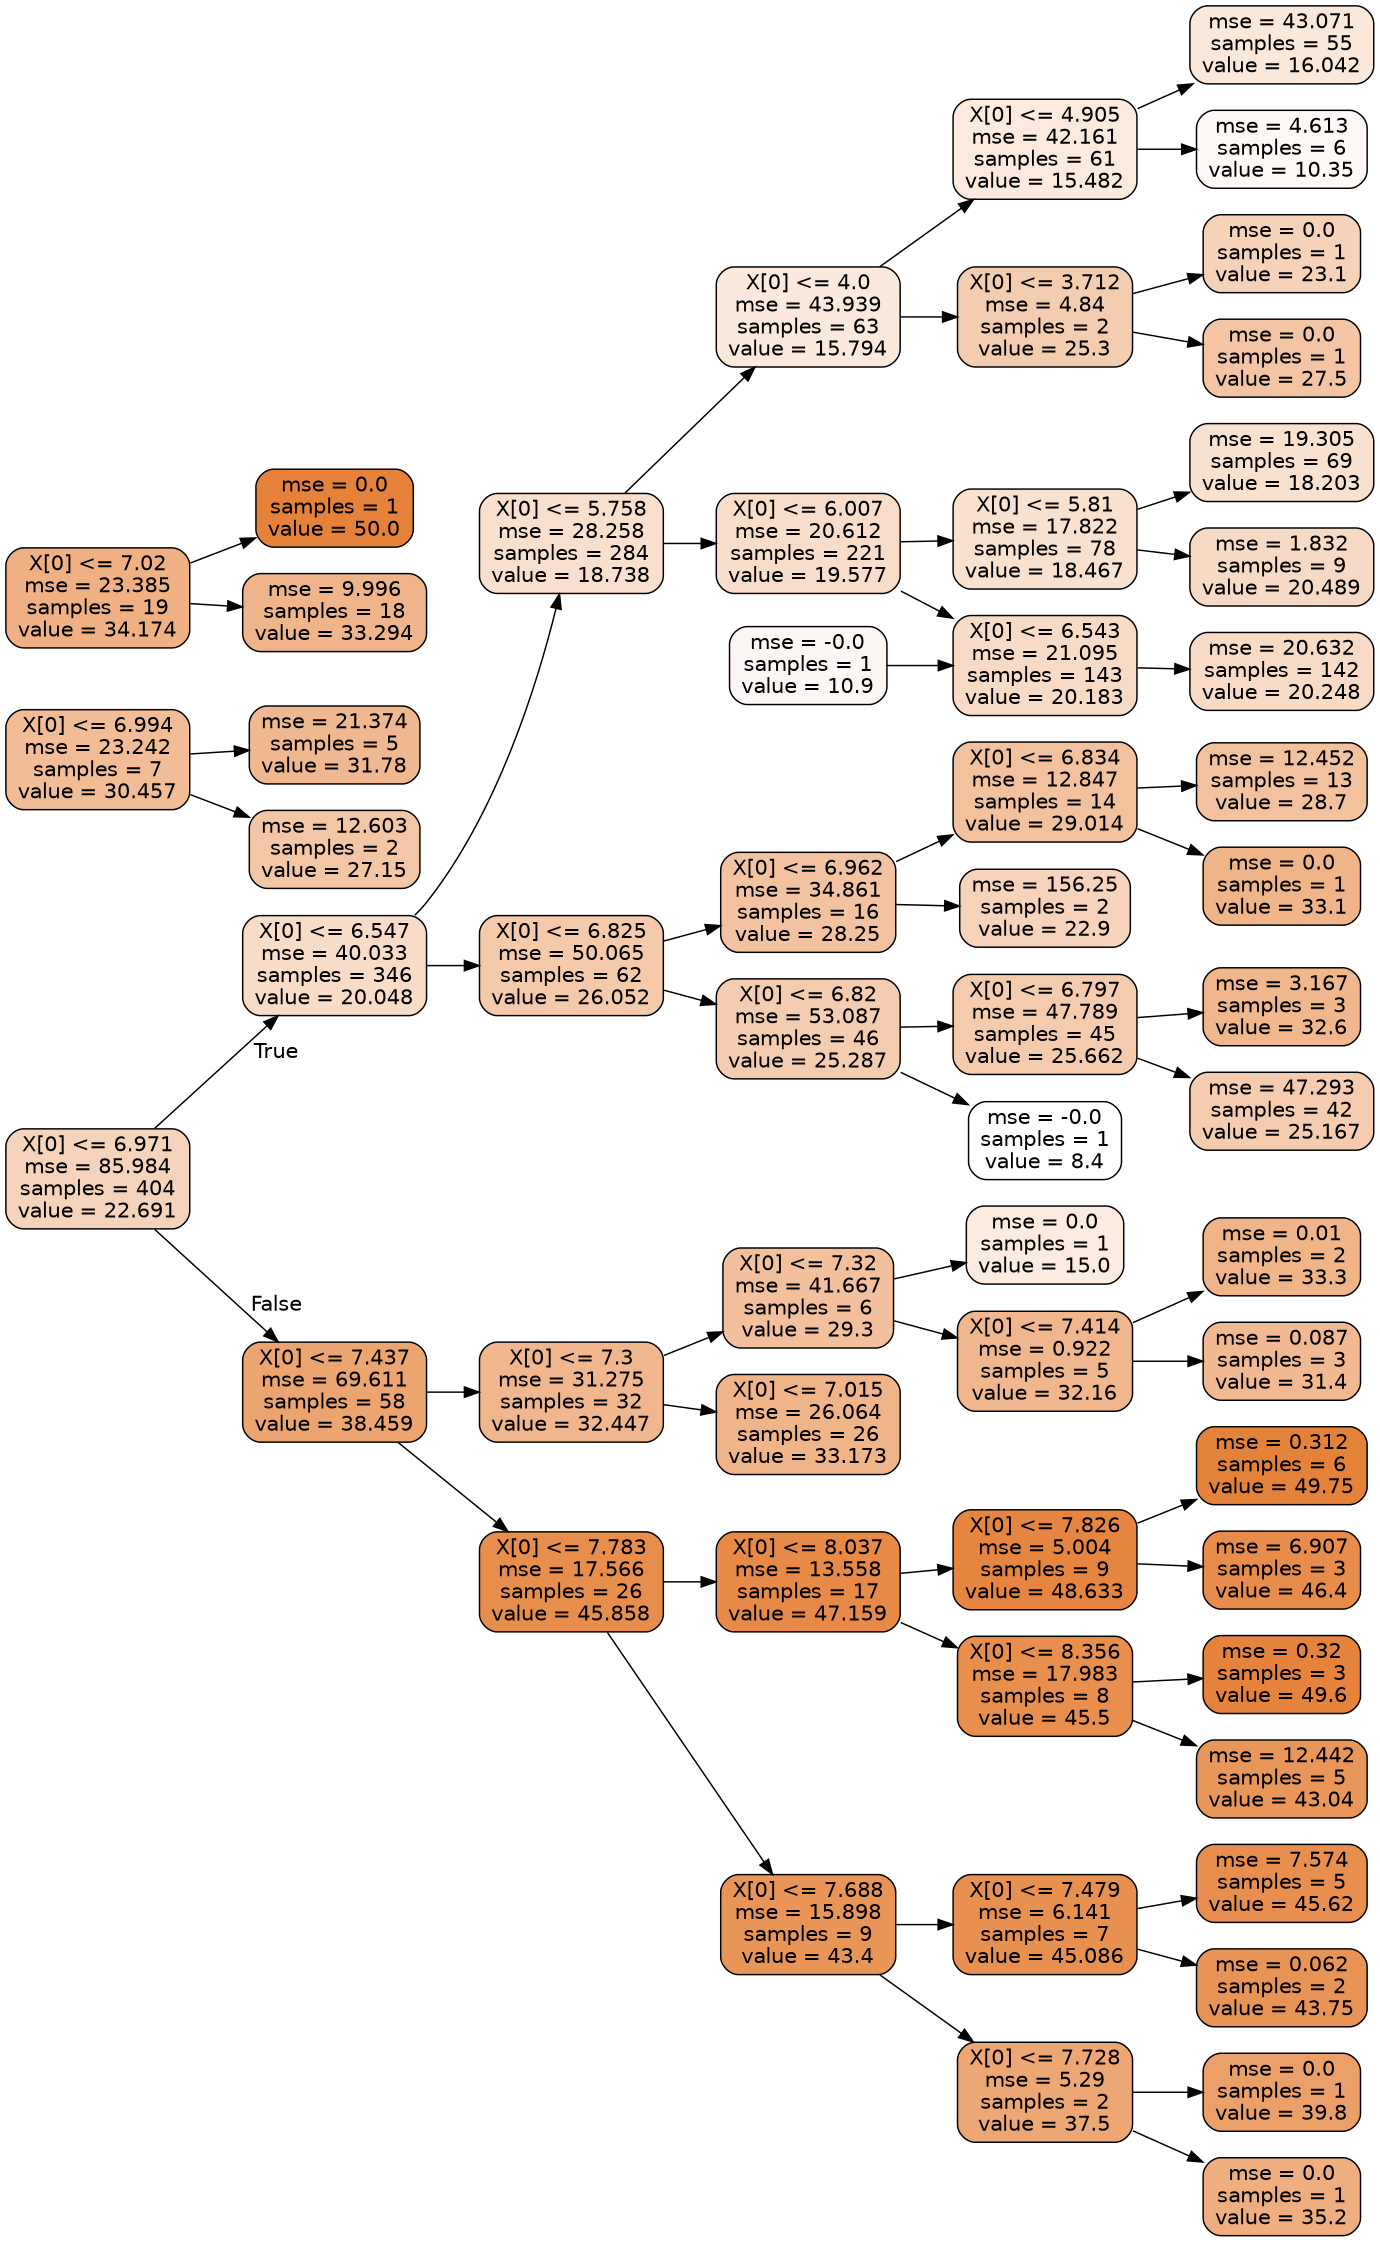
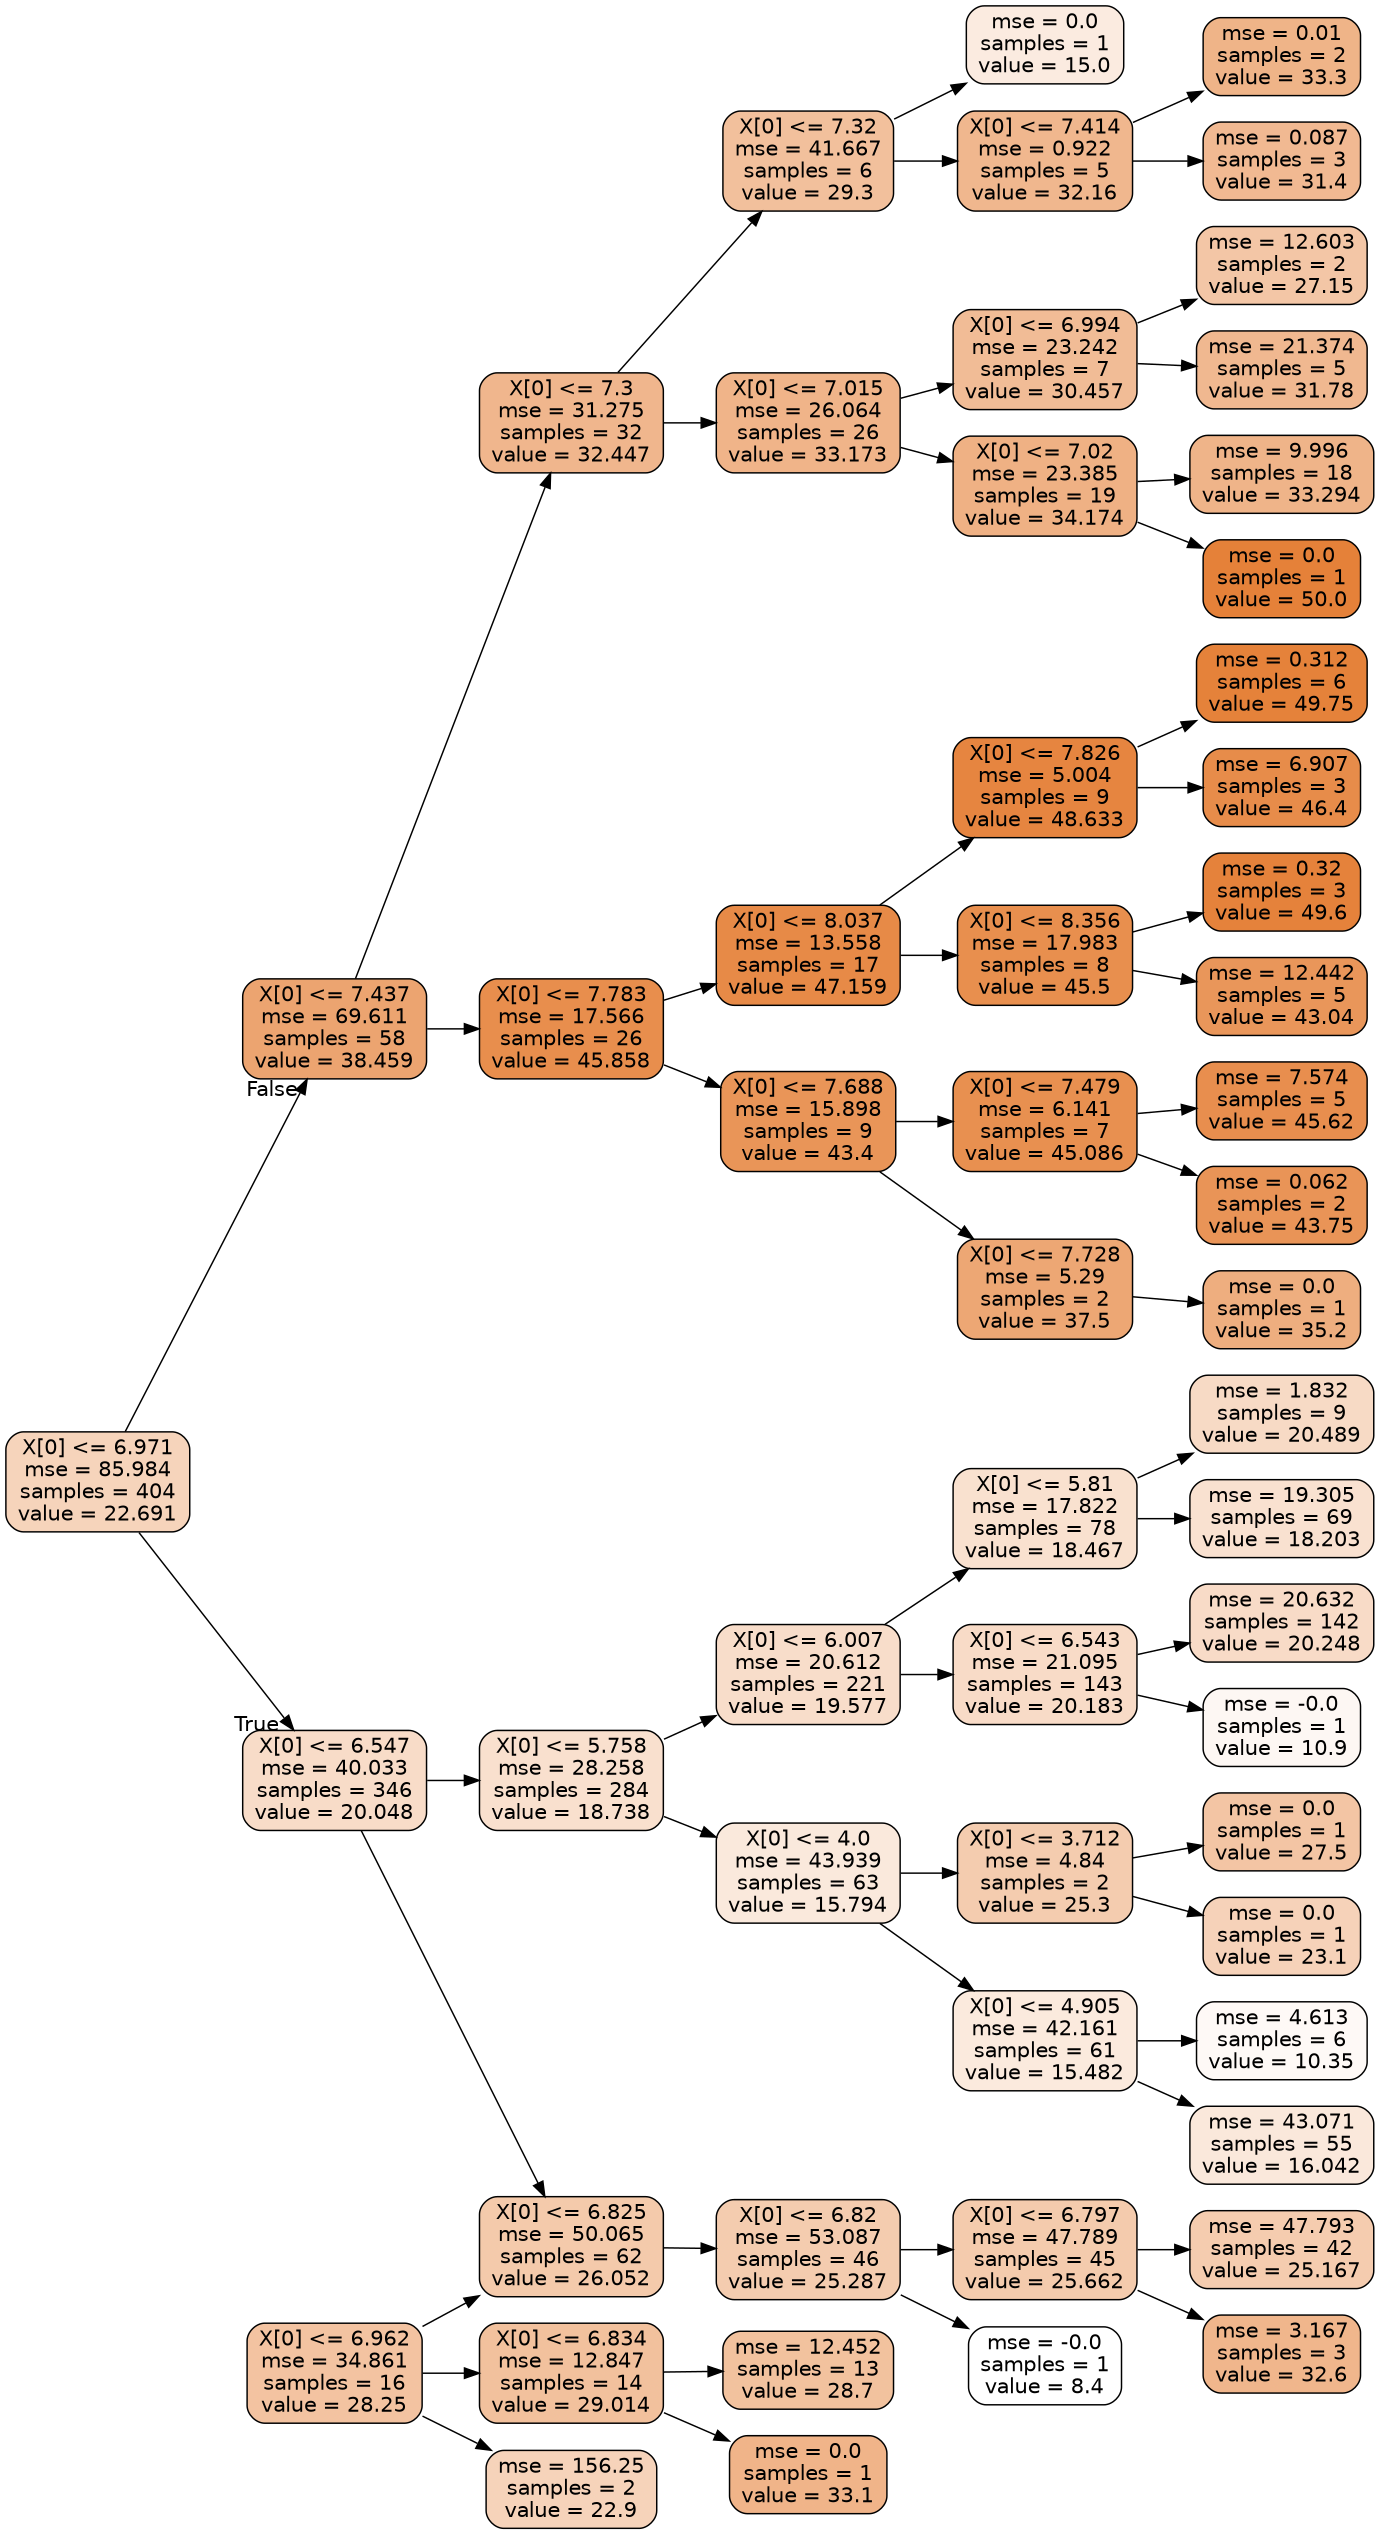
edge "X[0] <= 7.015 mse = 26.064 samples = 26 value = 33.173" -> "X[0] <= 6.994 mse = 23.242 samples = 7 value = 30.457": added
edge "X[0] <= 7.015 mse = 26.064 samples = 26 value = 33.173" -> "X[0] <= 7.02 mse = 23.385 samples = 19 value = 34.174": added
edge "mse = -0.0 samples = 1 value = 10.9" -> "X[0] <= 6.543 mse = 21.095 samples = 143 value = 20.183": reversed
edge "X[0] <= 6.825 mse = 50.065 samples = 62 value = 26.052" -> "X[0] <= 6.962 mse = 34.861 samples = 16 value = 28.25": reversed
node "mse = 47.293 samples = 42 value = 25.167": label "mse = 47.293 samples = 42 value = 25.167" -> "mse = 47.793 samples = 42 value = 25.167"
node "mse = 0.0 samples = 1 value = 39.8": removed
